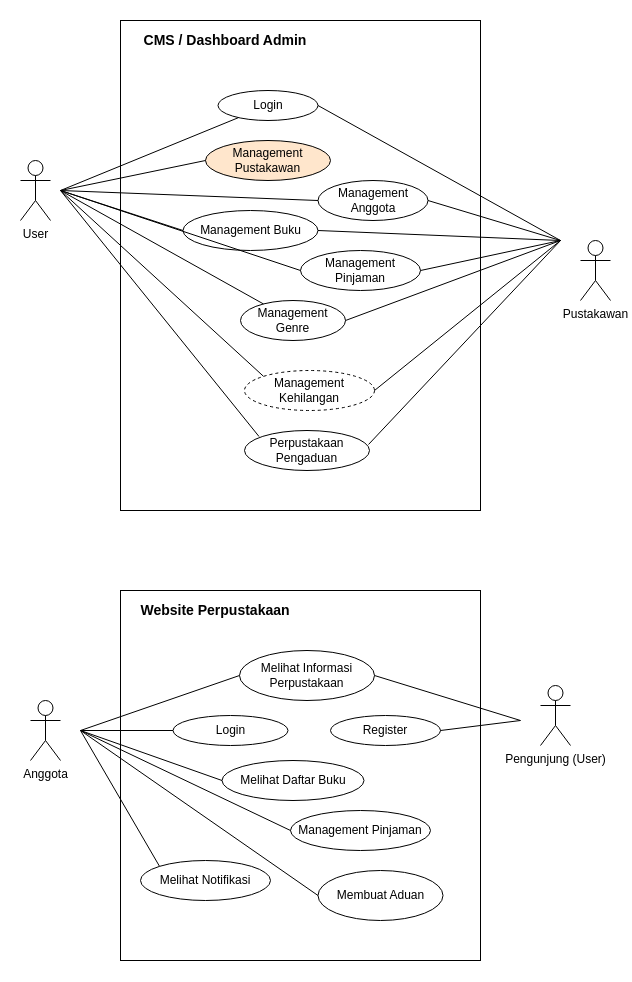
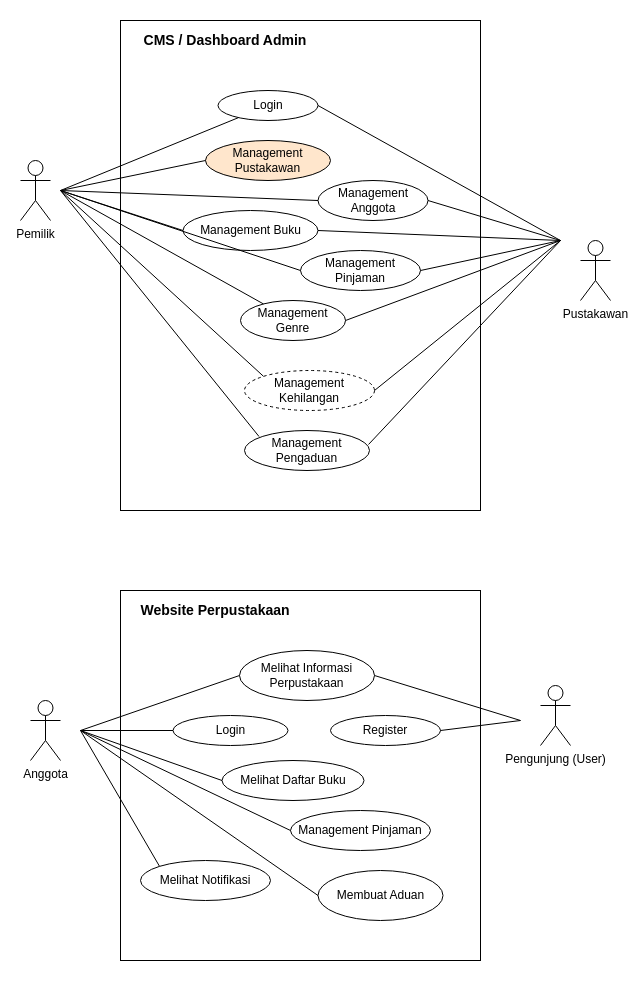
node "User": label "User" -> "Pemilik"
node "Perpustakaan Pengaduan": label "Perpustakaan Pengaduan" -> "Management Pengaduan"
